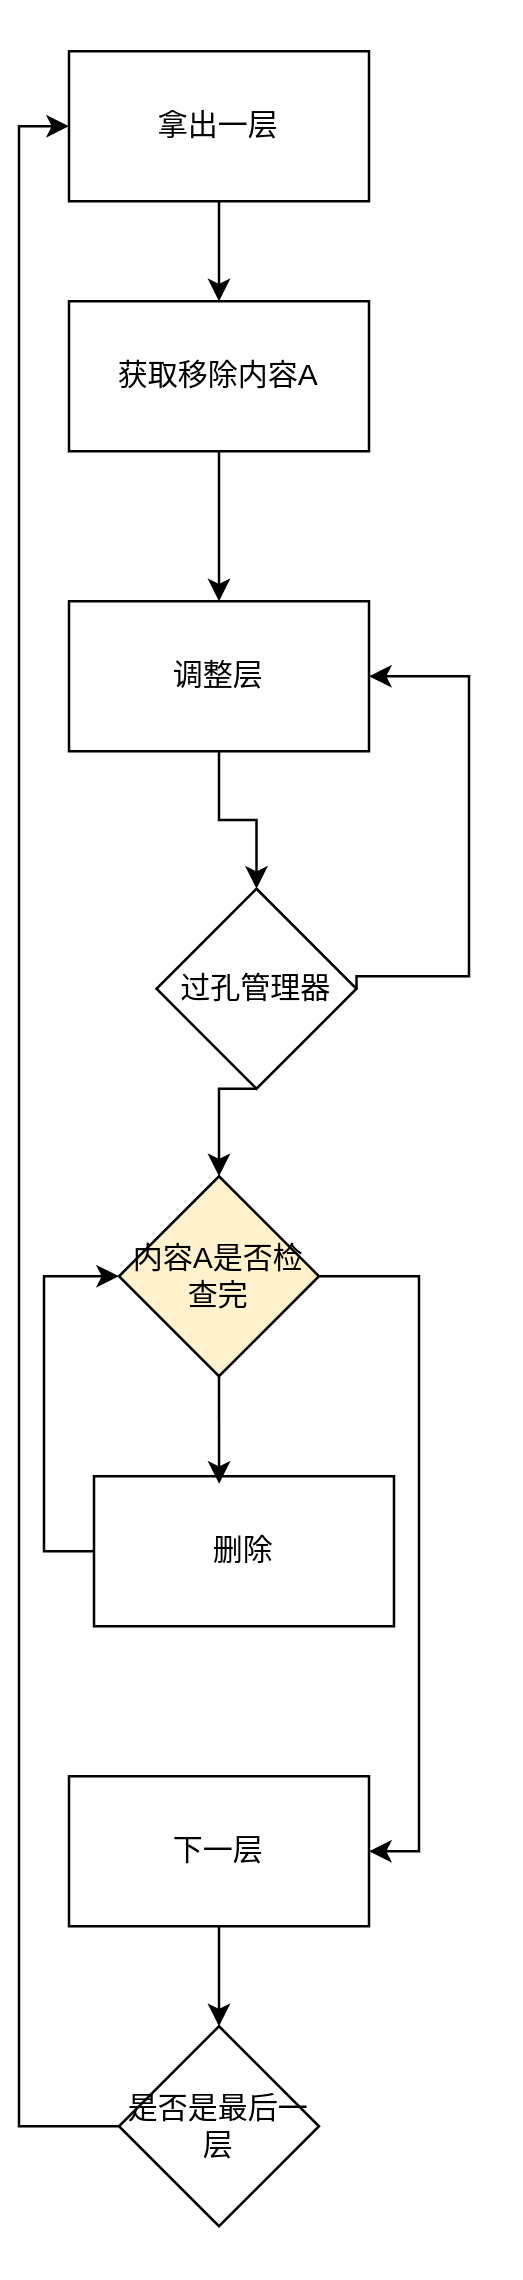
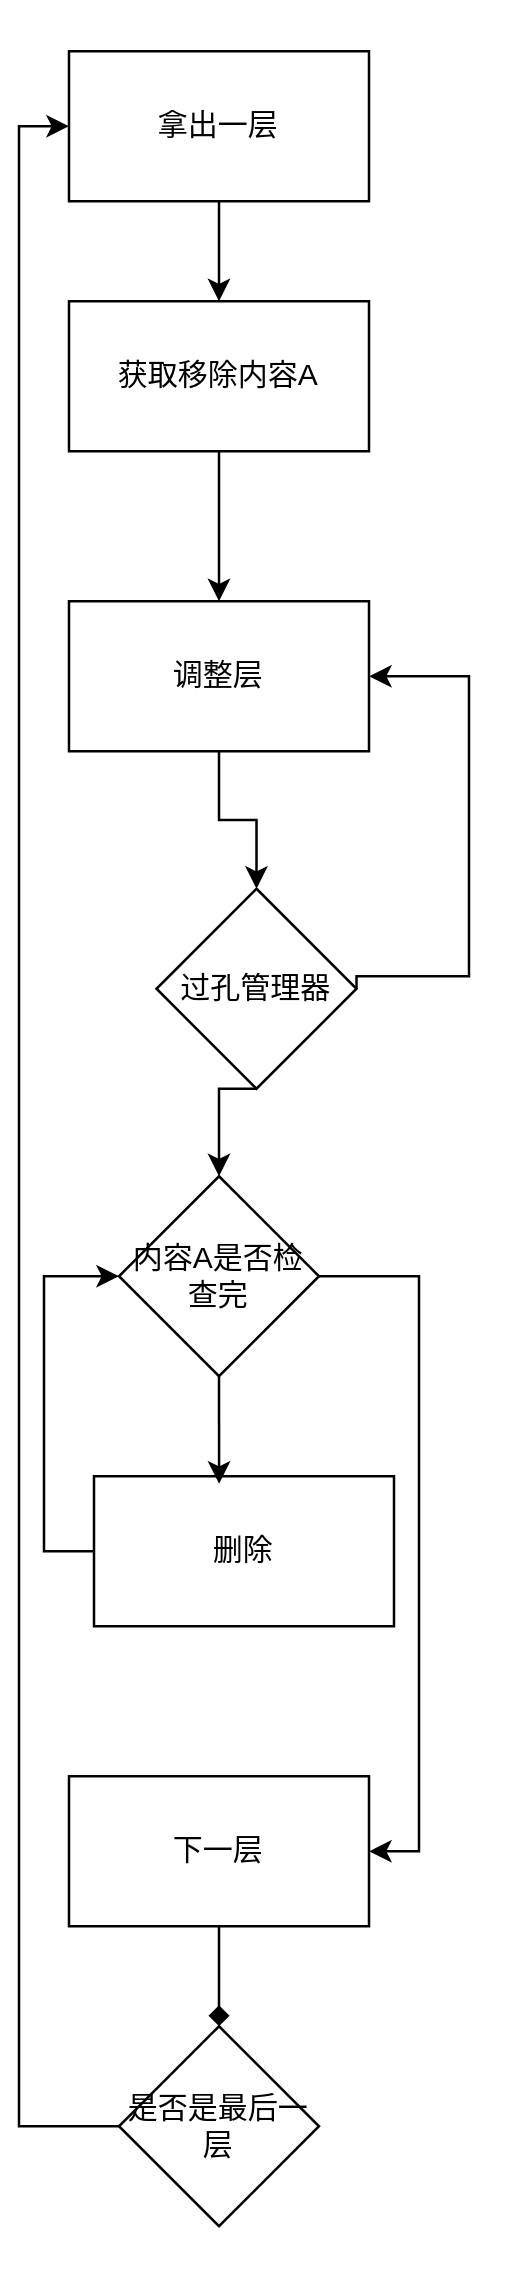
node "内容A是否检查完": fillcolor #fff2cc -> #ffffff
edge "下一层" -> "是否是最后一层": arrowhead classic -> diamond
